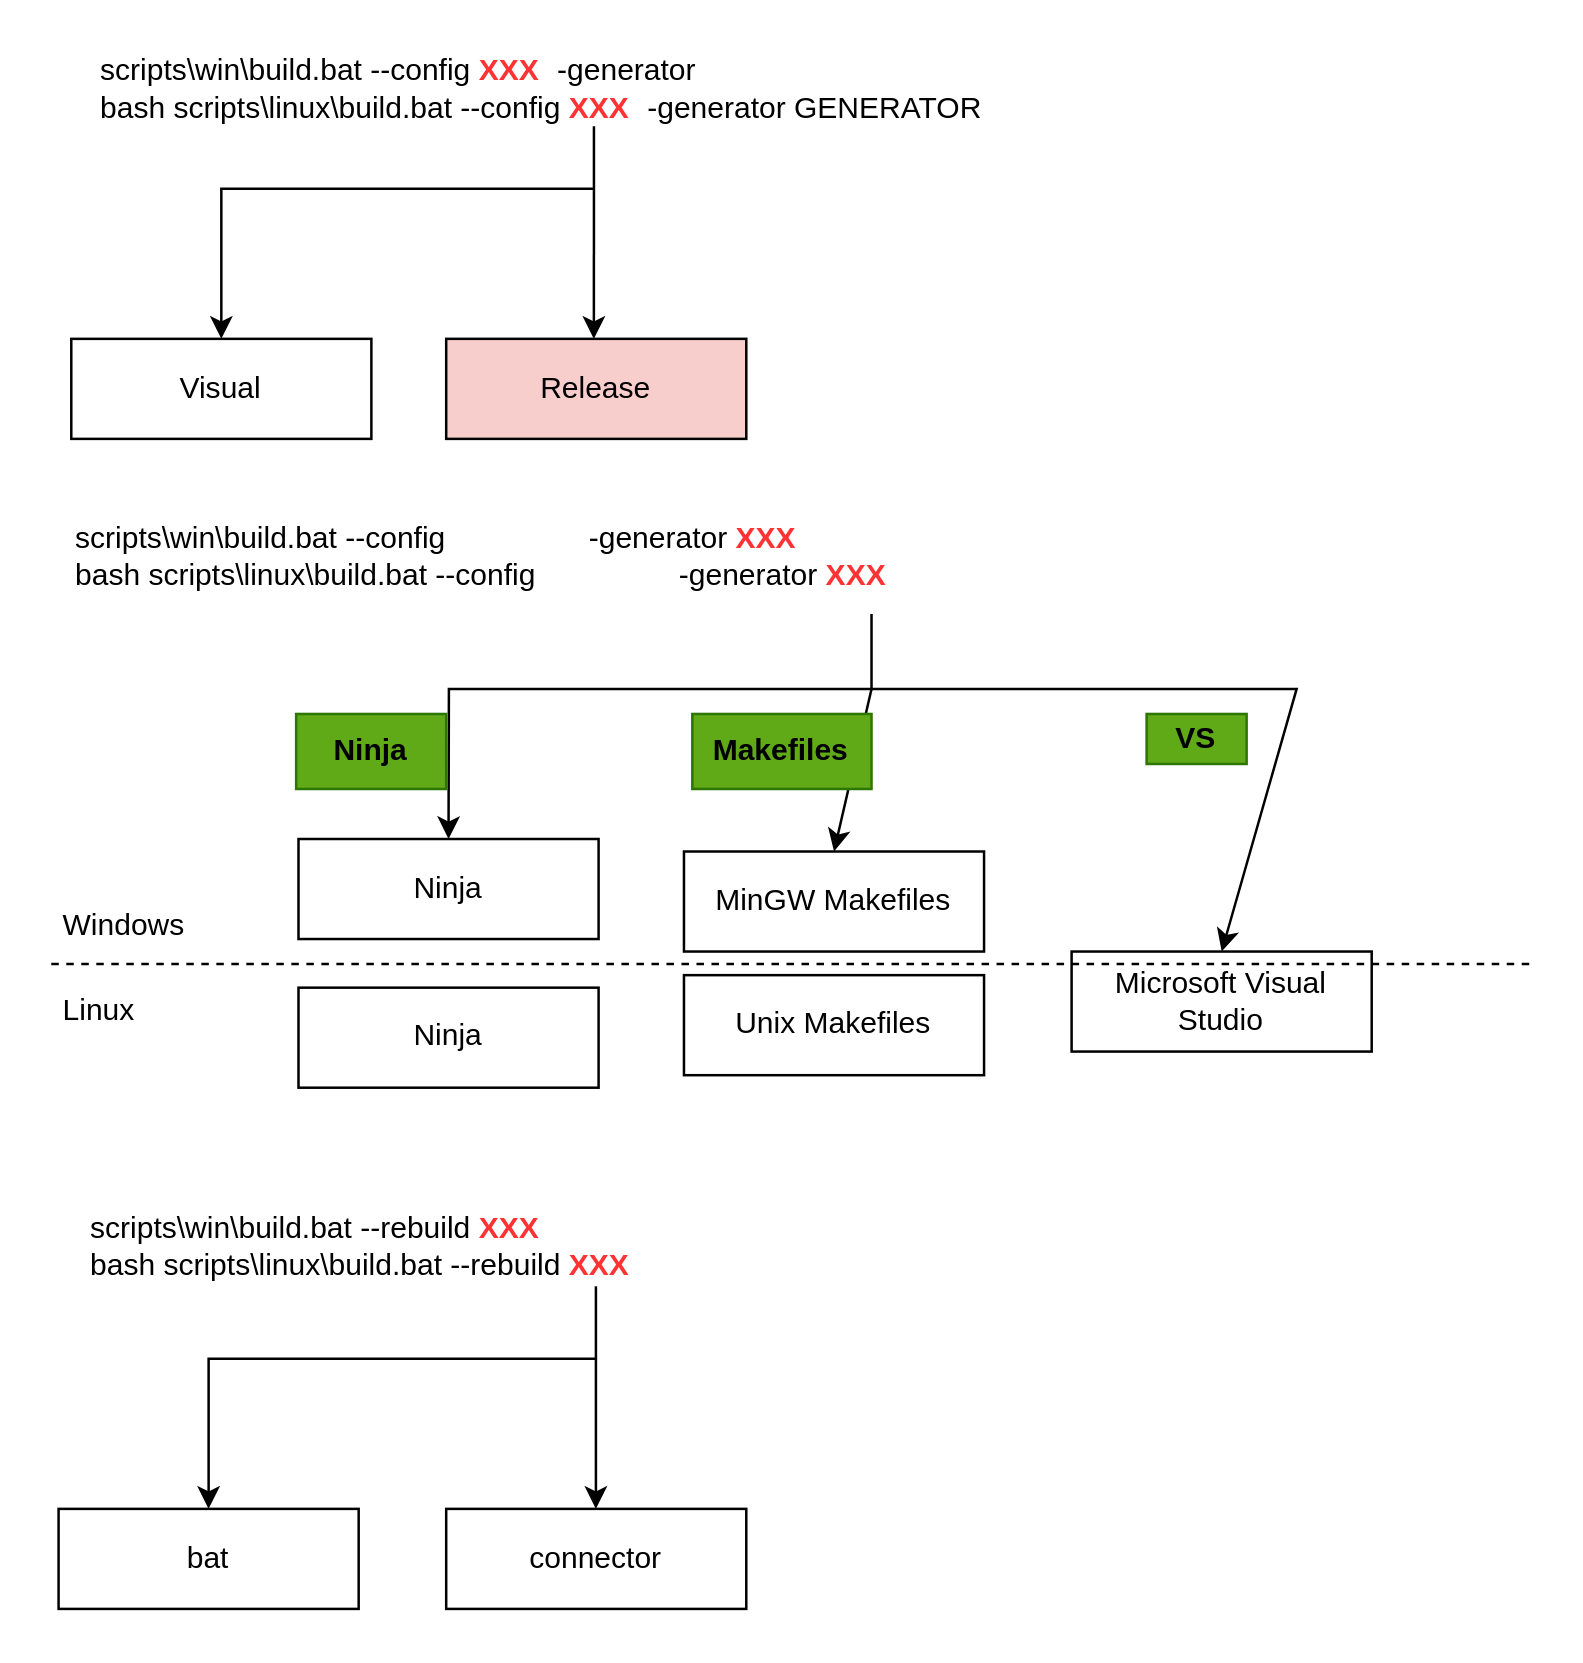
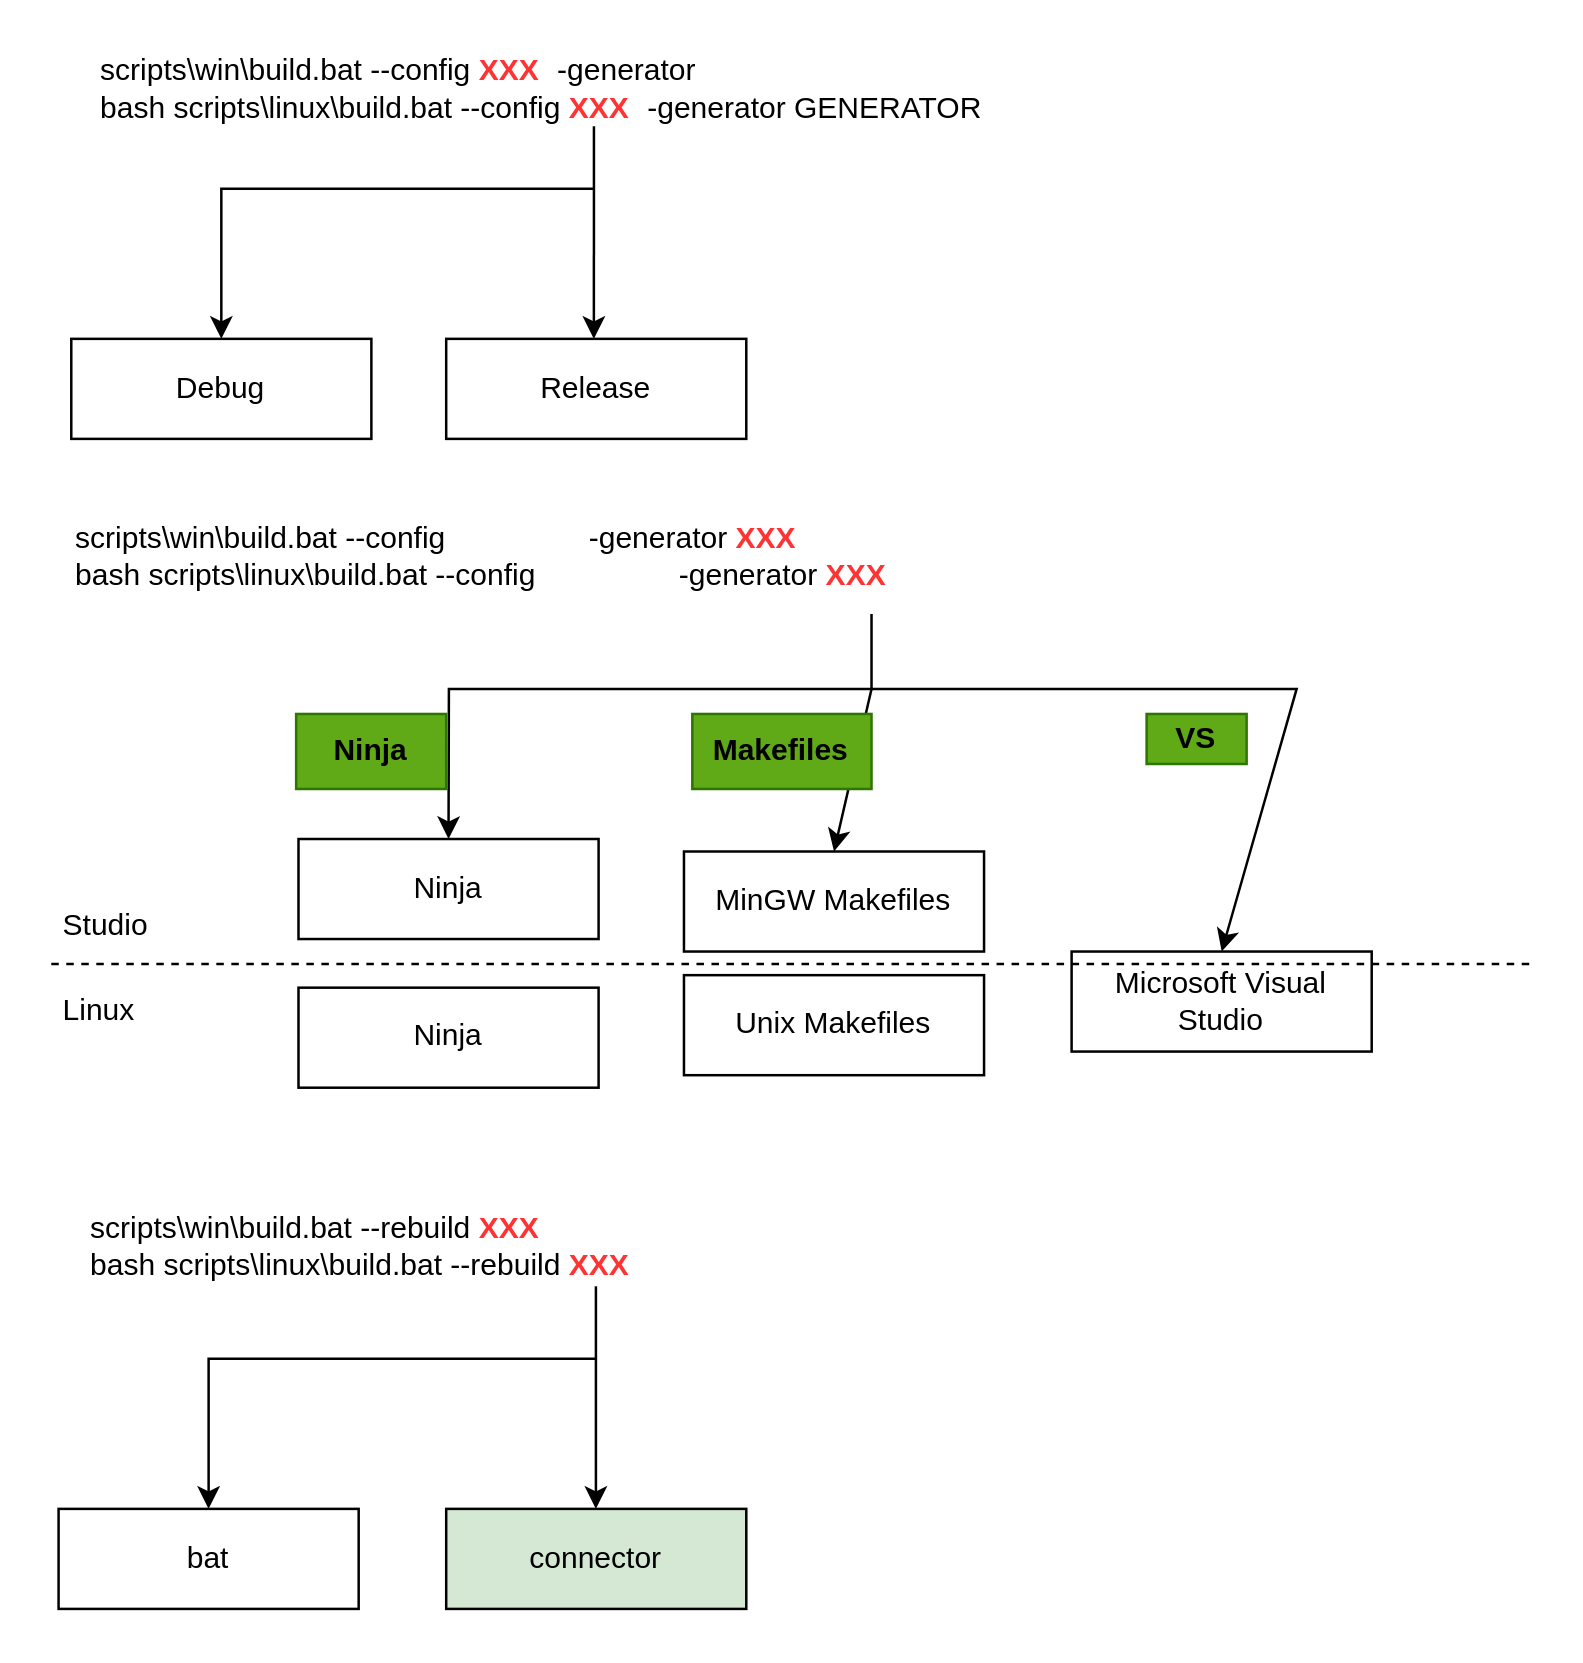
node "Visual": label "Visual" -> "Debug"
node "Release": fillcolor #f8cecc -> #ffffff
node "Windows": label "Windows" -> "Studio"
node "connector": fillcolor #ffffff -> #d5e8d4
